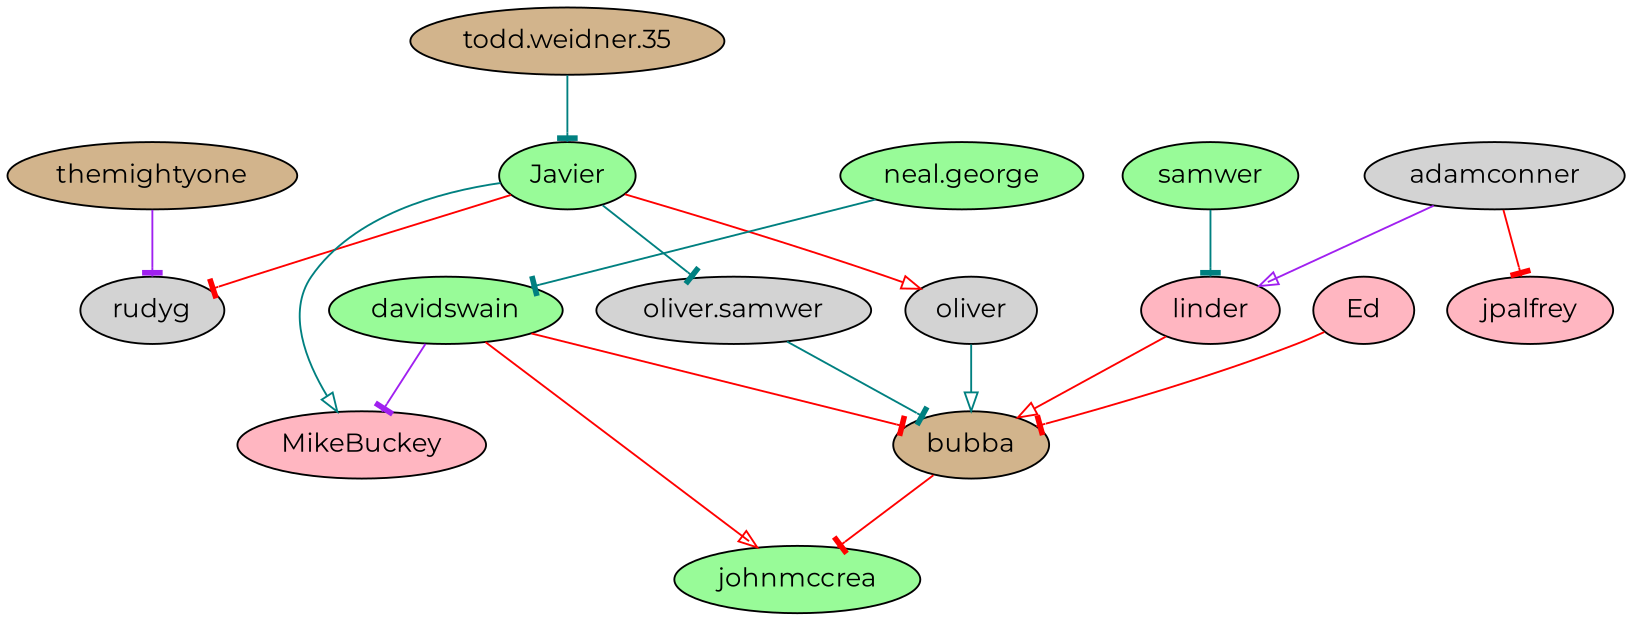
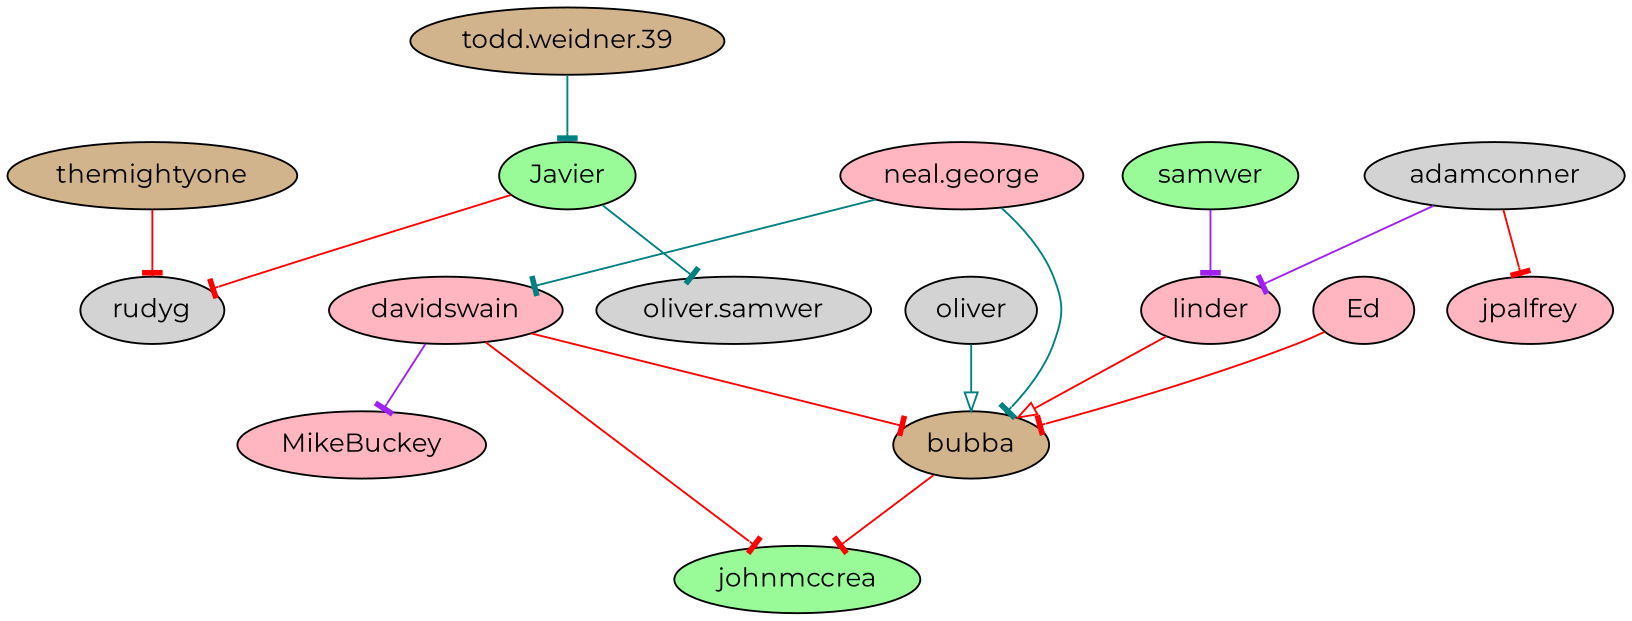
node "todd.weidner.35": label "todd.weidner.35" -> "todd.weidner.39"
node "neal.george": fillcolor palegreen -> lightpink
edge "Javier" -> "MikeBuckey": removed
edge "themightyone" -> "rudyg": color purple -> red
edge "Javier" -> "oliver": removed
edge "samwer" -> "linder": color teal -> purple
edge "adamconner" -> "linder": arrowhead onormal -> tee
node "davidswain": fillcolor palegreen -> lightpink
edge "oliver.samwer" -> "bubba": now "neal.george" -> "bubba"
edge "davidswain" -> "johnmccrea": arrowhead onormal -> tee
